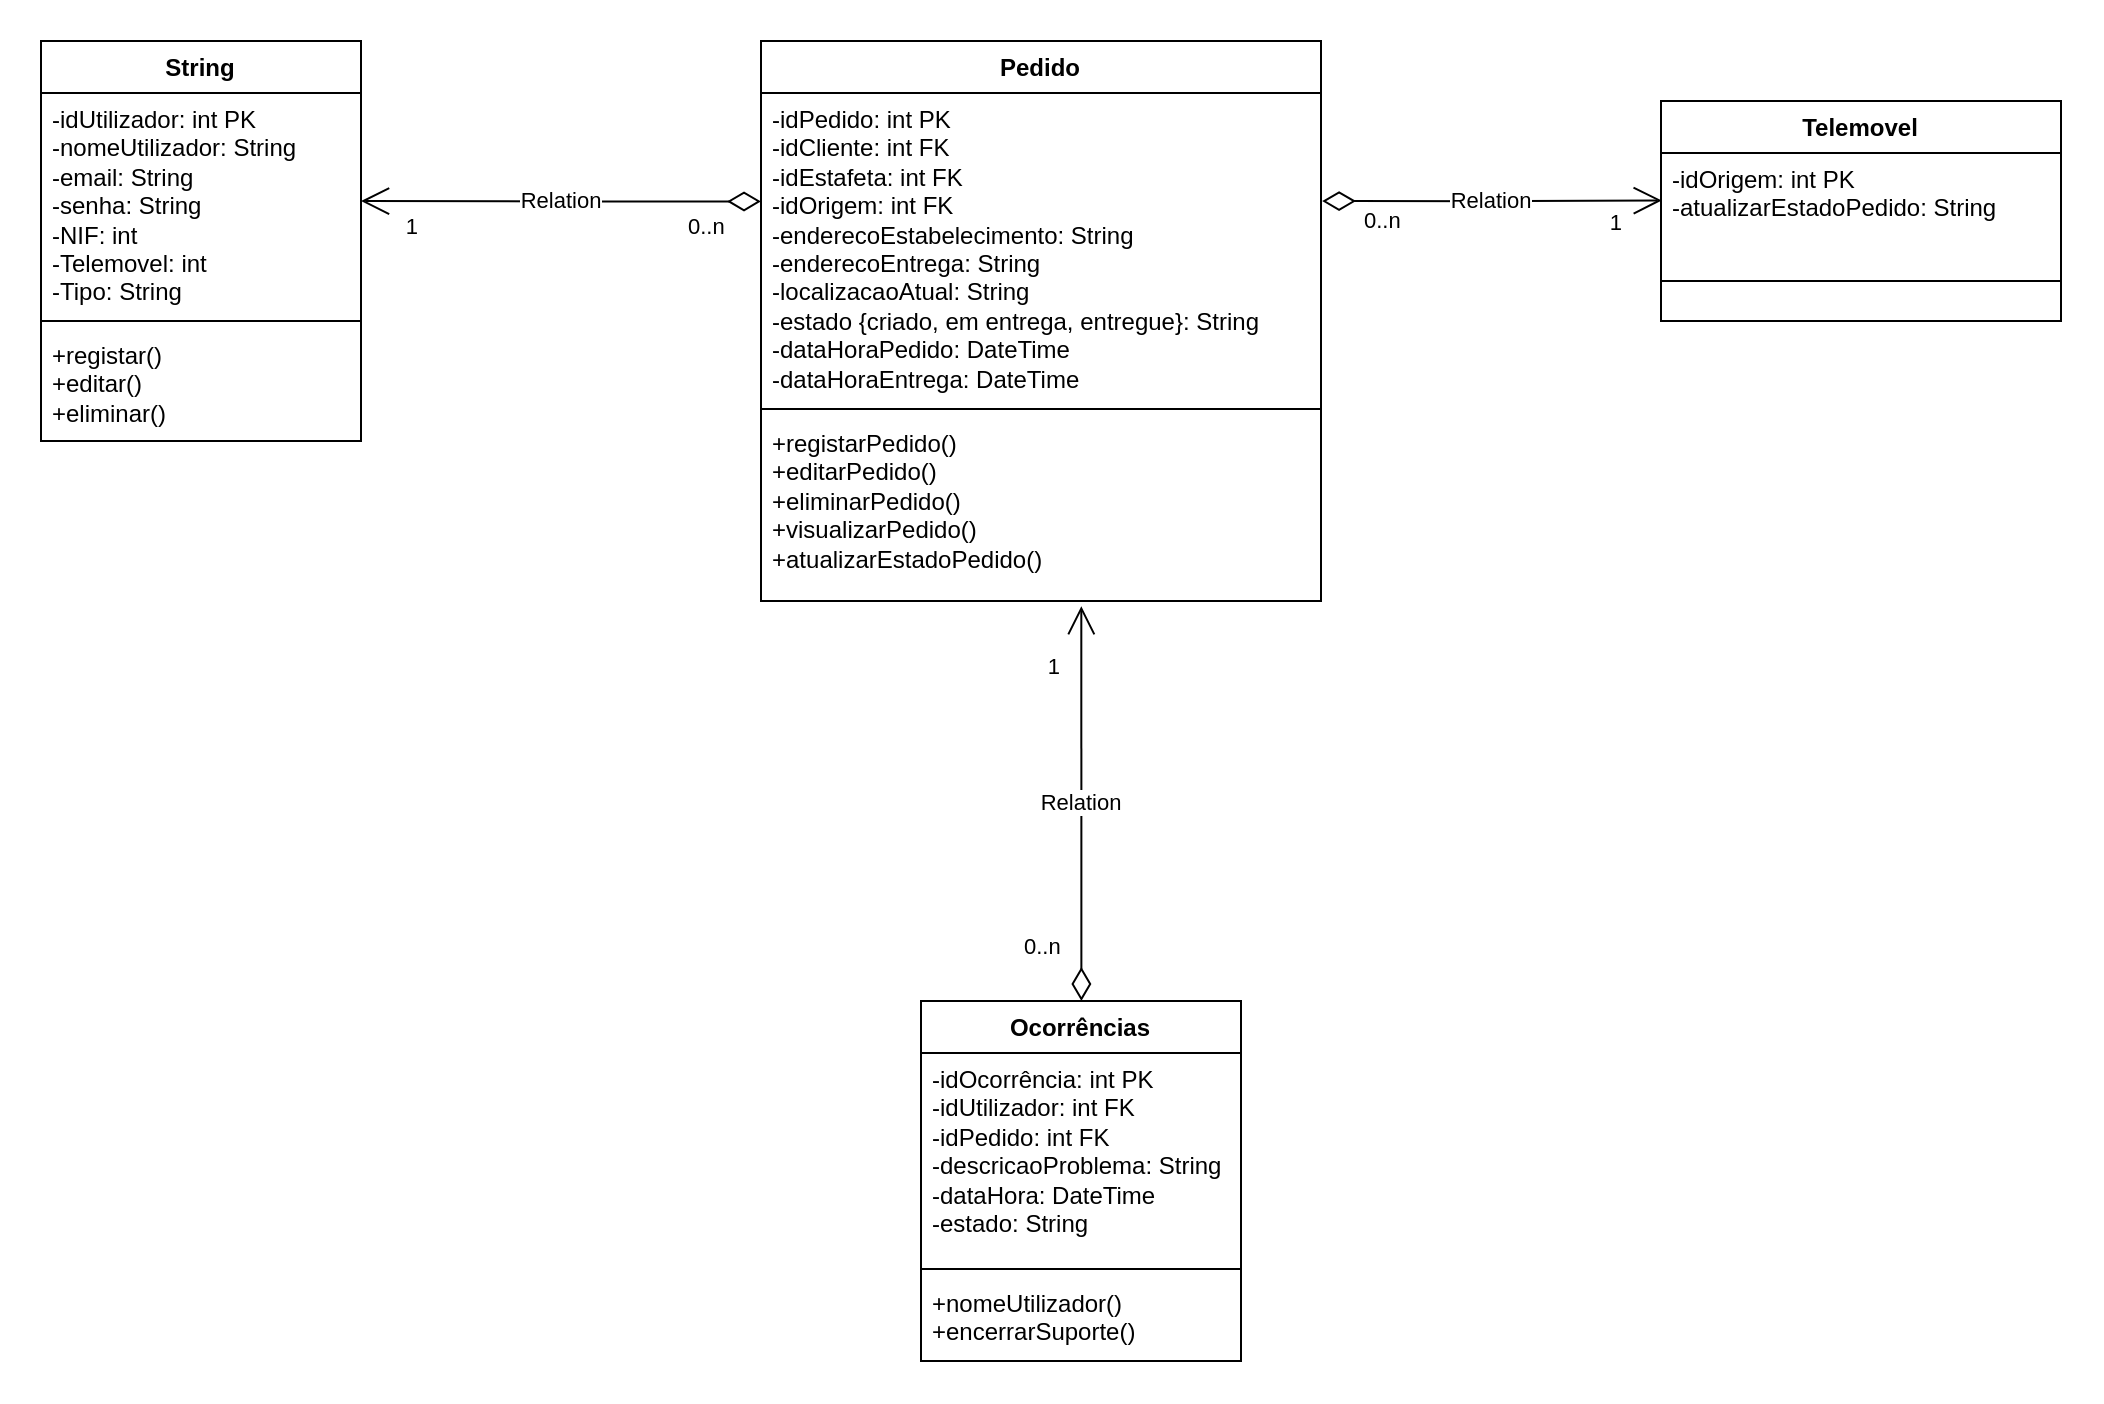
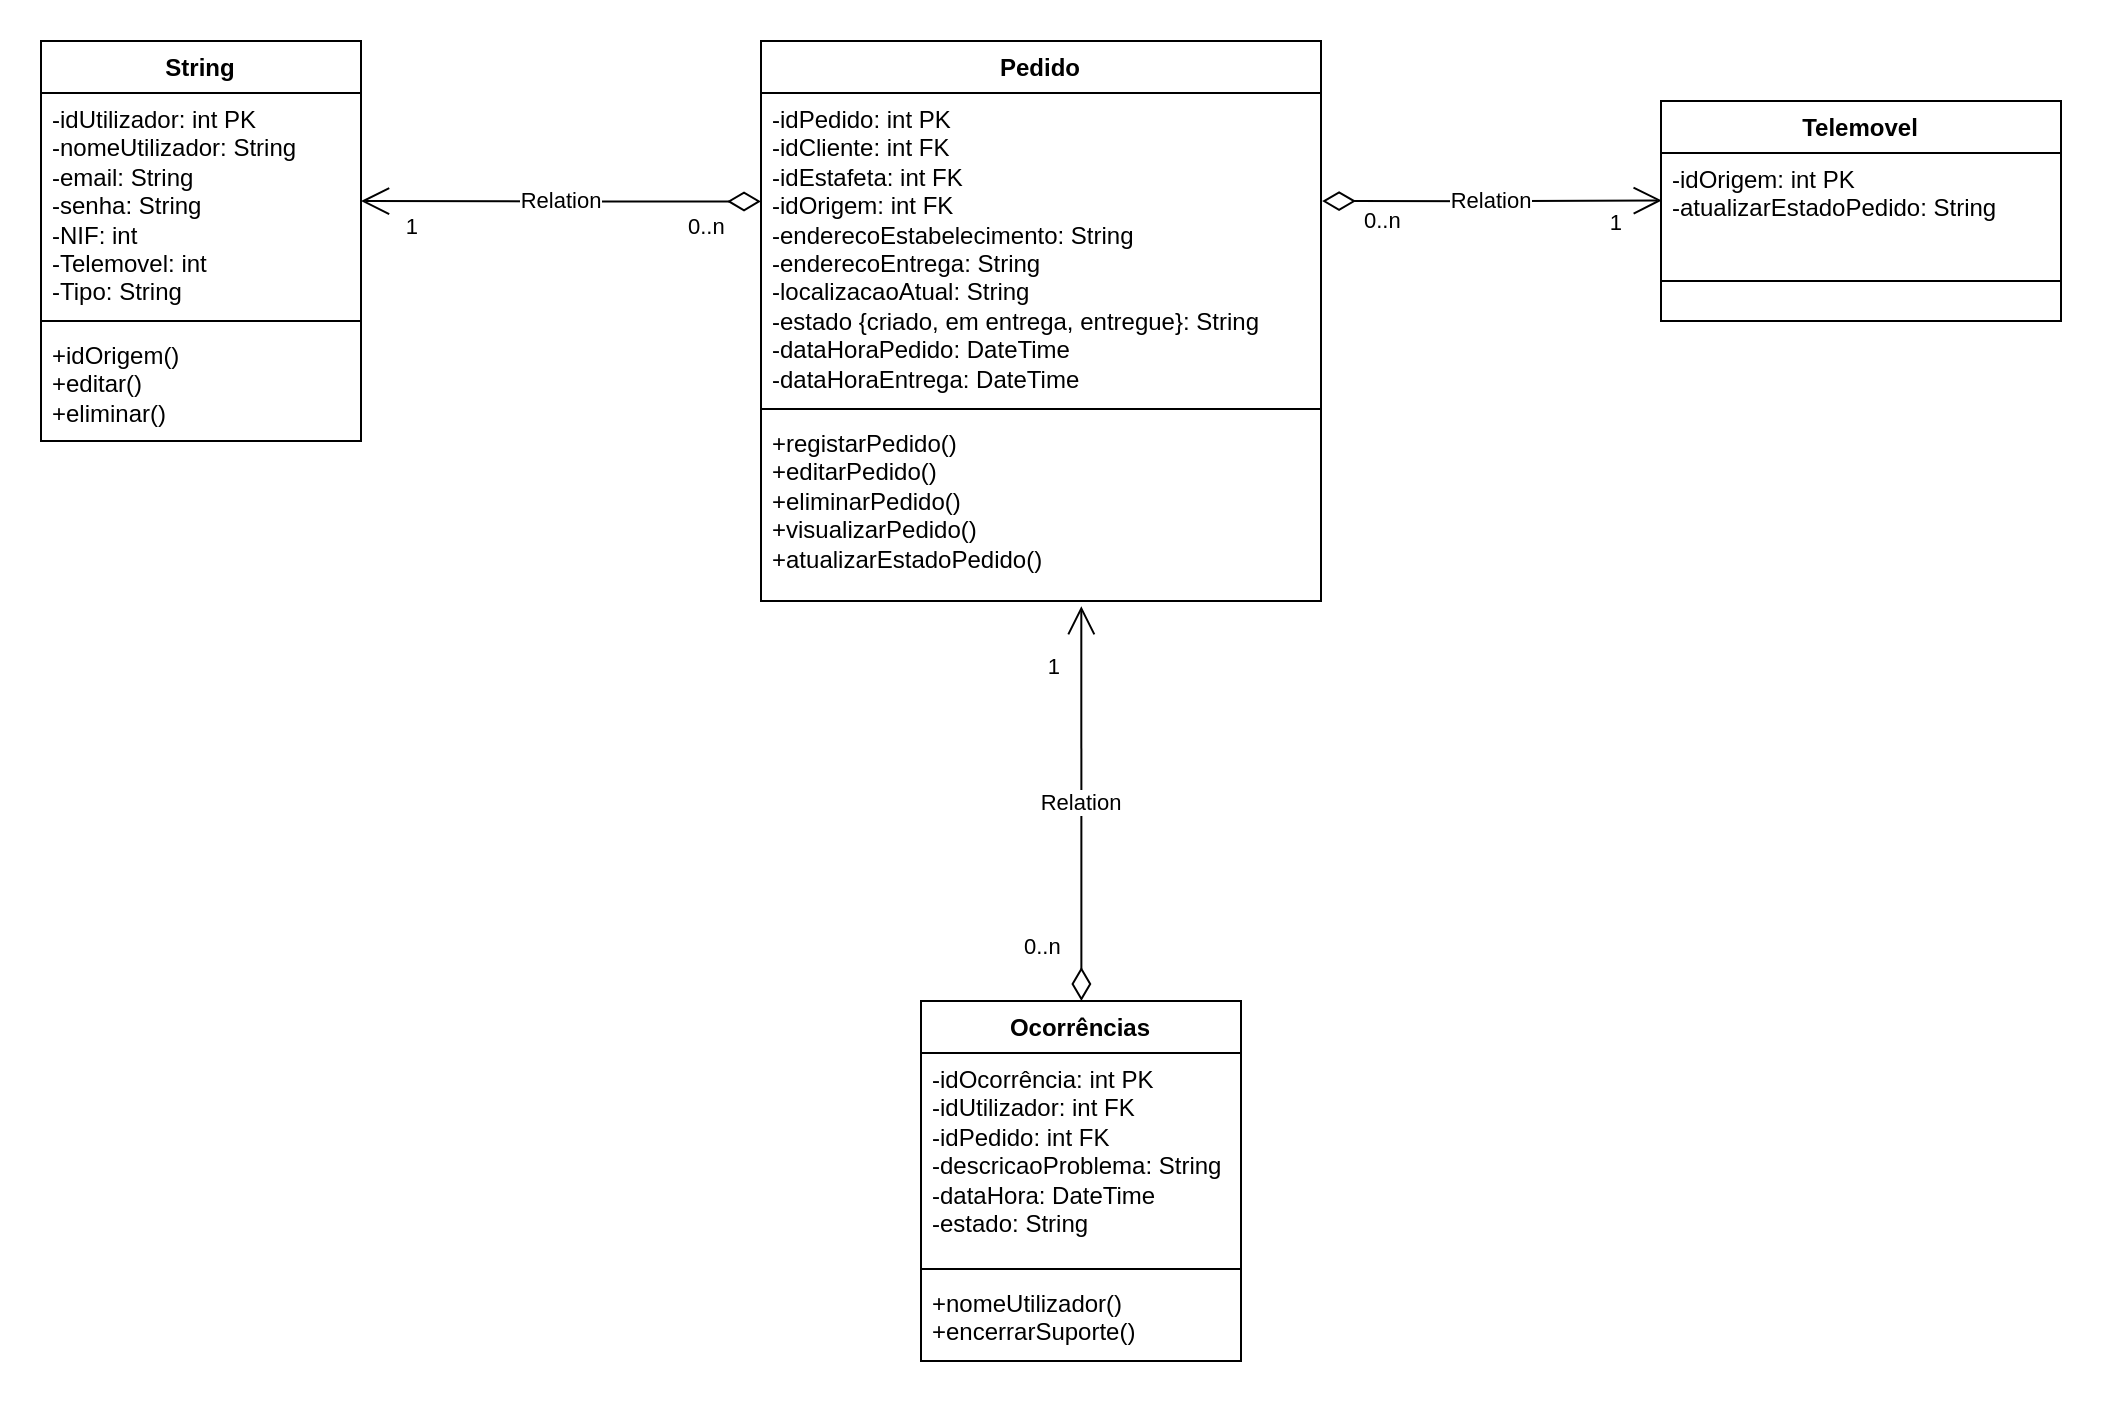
node "+registar() +editar() +eliminar()": label "+registar() +editar() +eliminar()" -> "+idOrigem() +editar() +eliminar()"
